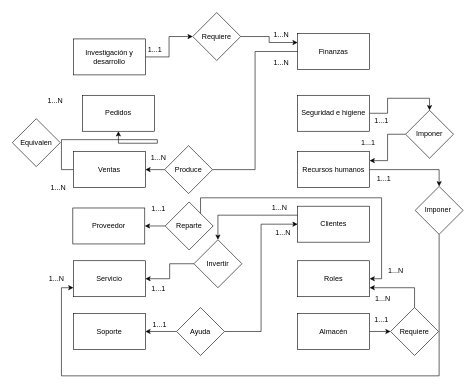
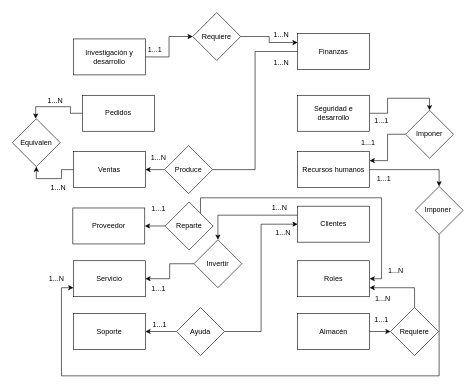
edge "Pedidos" -> "Equivalen": added
node "Seguridad e higiene": label "Seguridad e higiene" -> "Seguridad e desarrollo"
edge "Ventas" -> "Pedidos": now "Ventas" -> "Equivalen"
